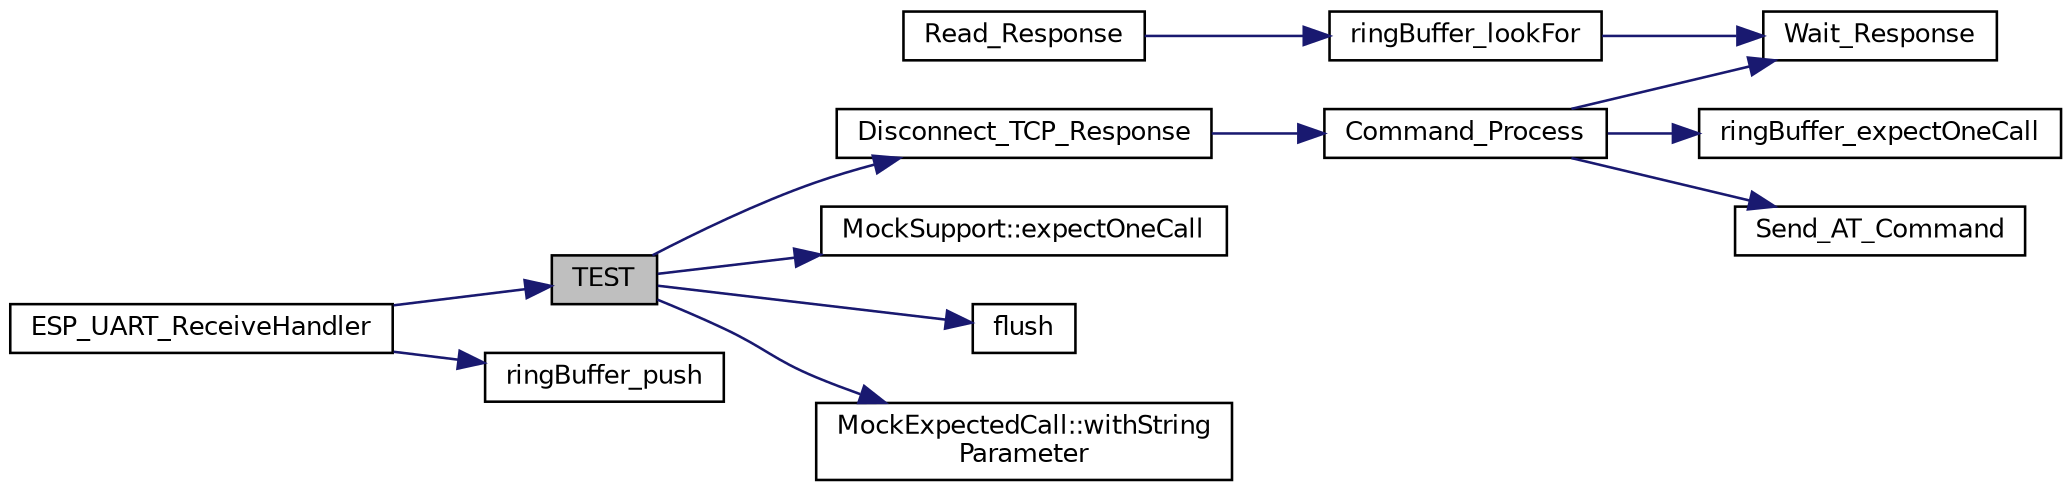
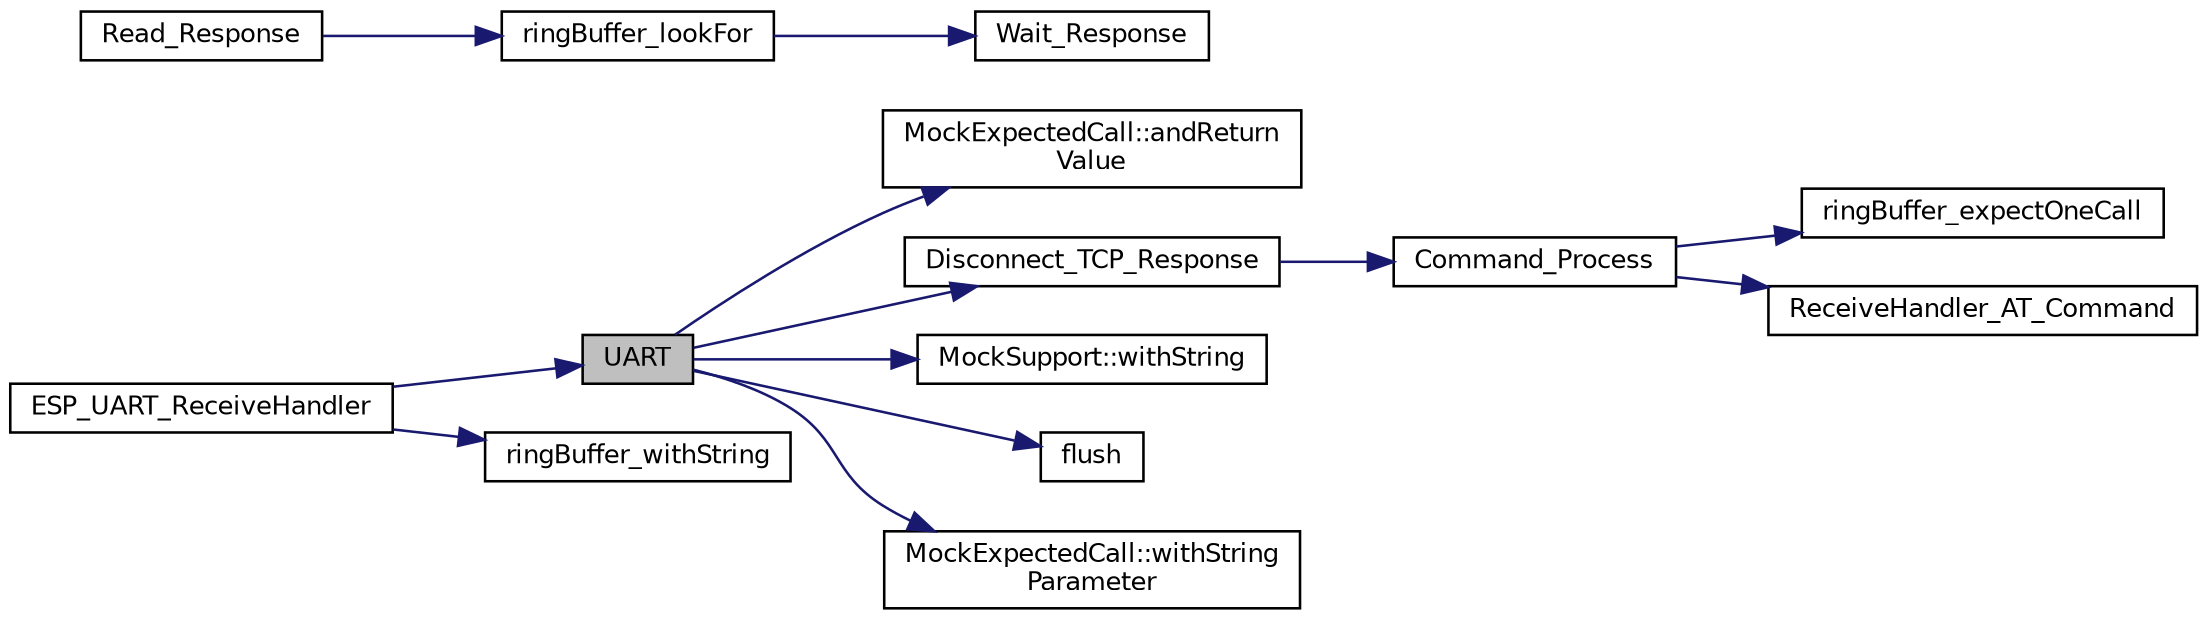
edge "Command_Process" -> "Wait_Response": removed
node "MockExpectedCall::andReturn Value": added
node "MockSupport::expectOneCall": label "MockSupport::expectOneCall" -> "MockSupport::withString"
node "Send_AT_Command": label "Send_AT_Command" -> "ReceiveHandler_AT_Command"
node "TEST": label "TEST" -> "UART"
node "ringBuffer_push": label "ringBuffer_push" -> "ringBuffer_withString"
